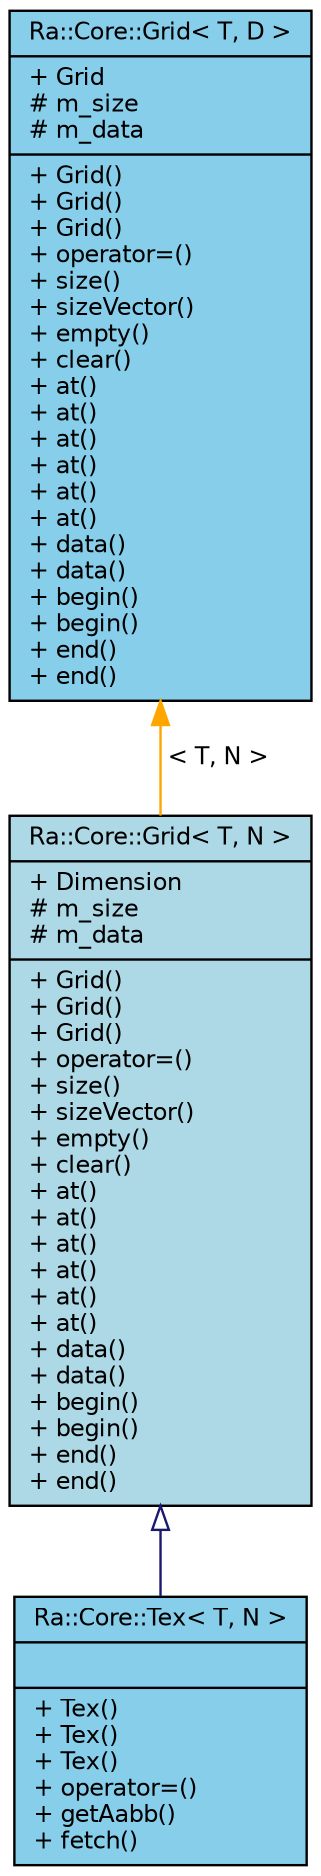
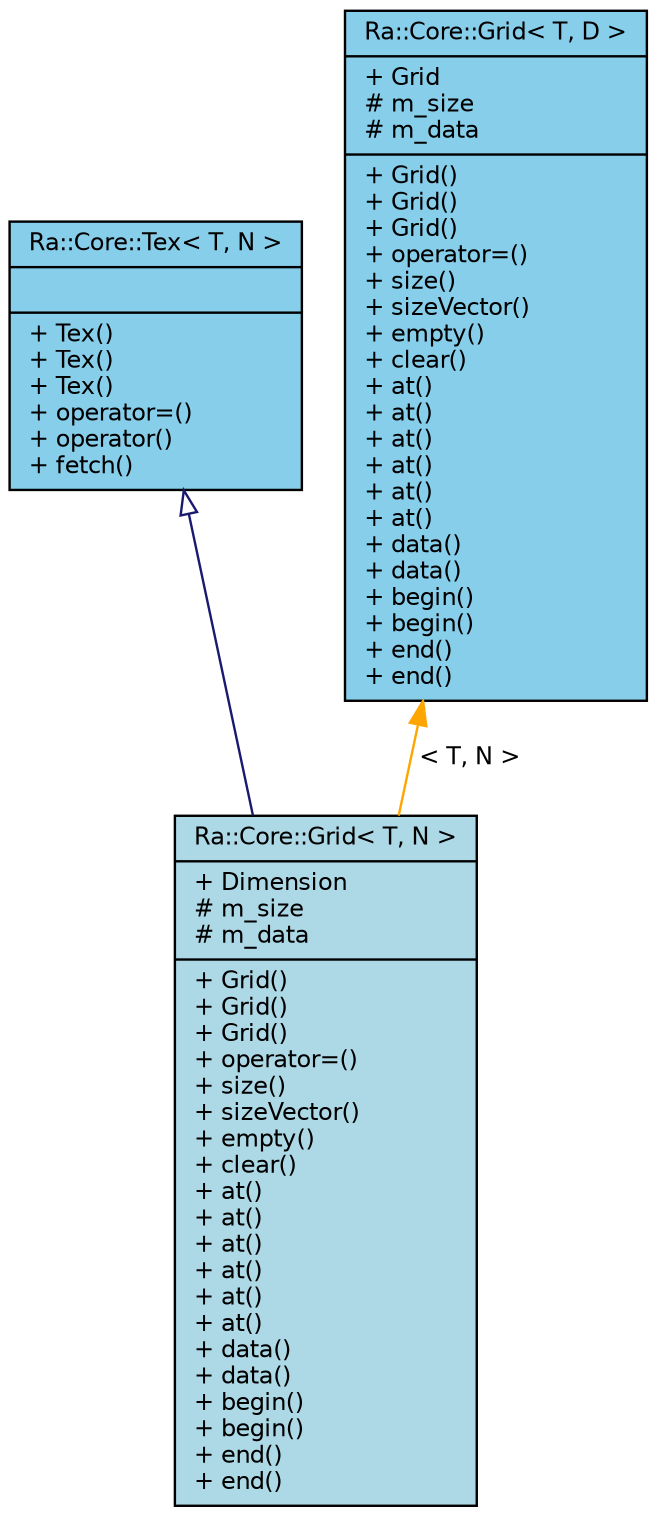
edge "Ra::Core::Tex< T, N >" -> "Ra::Core::Grid< T, N >": reversed
node "Ra::Core::Tex< T, N >": text "+ getAabb()" -> "+ operator()"
